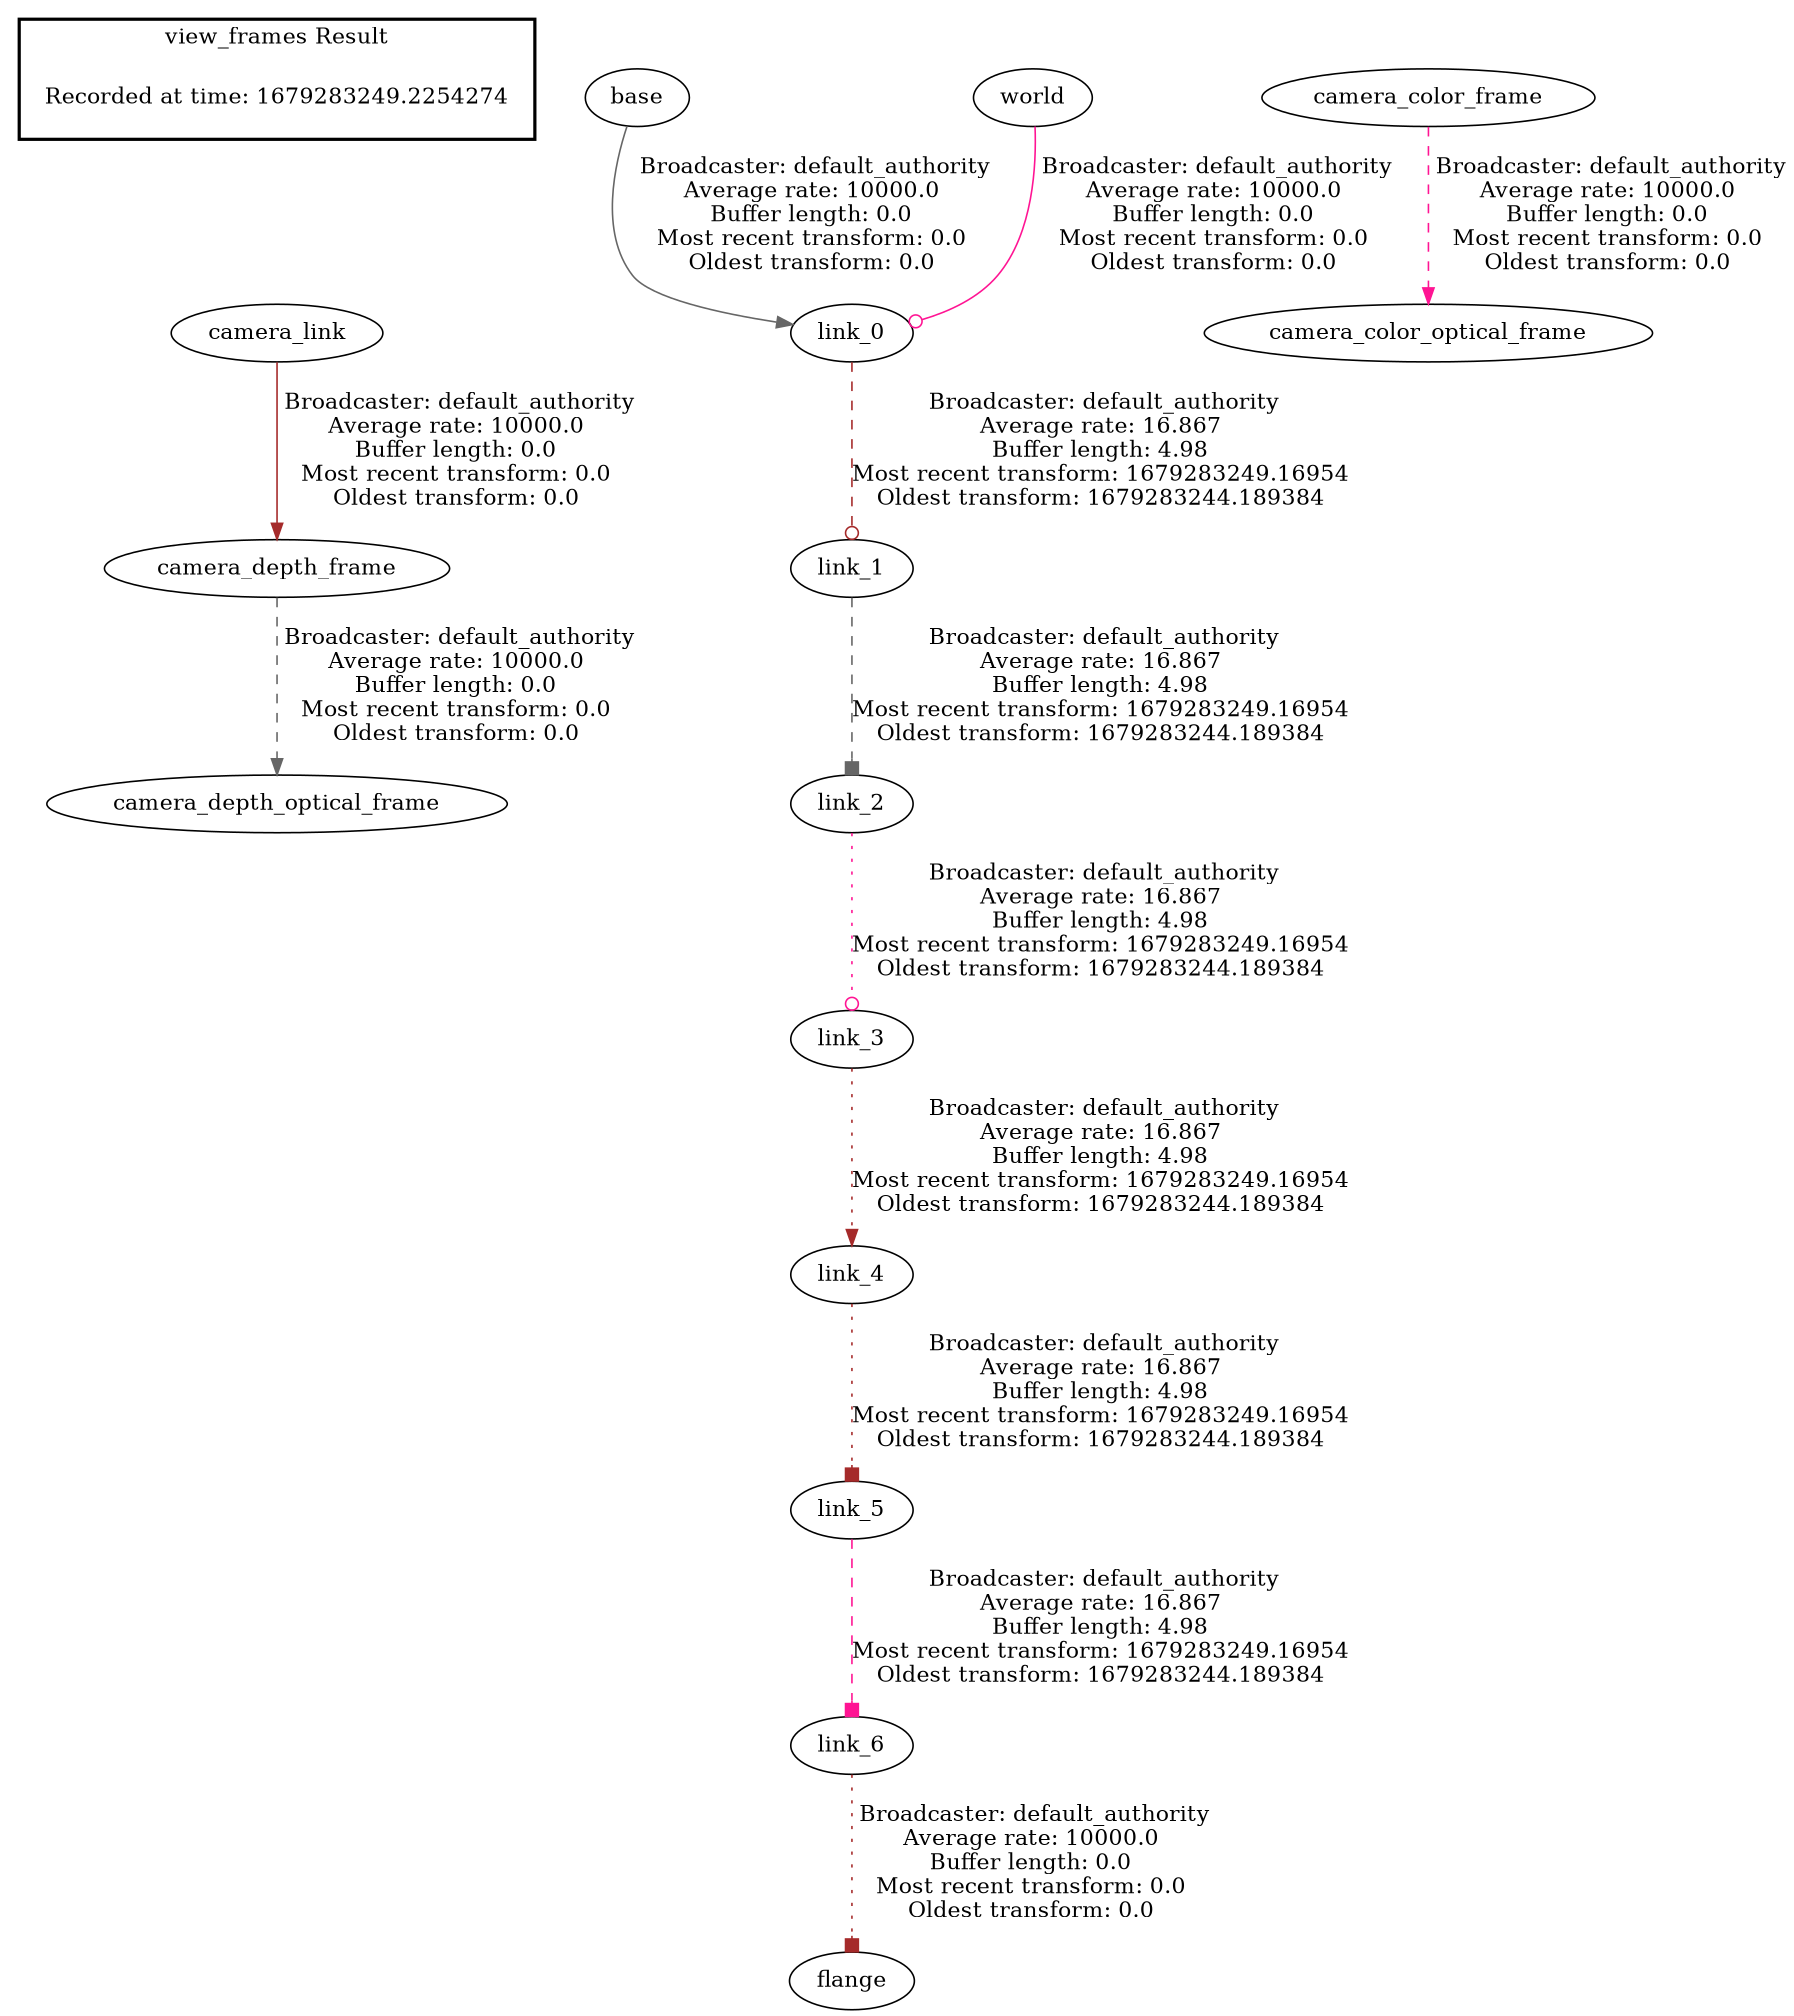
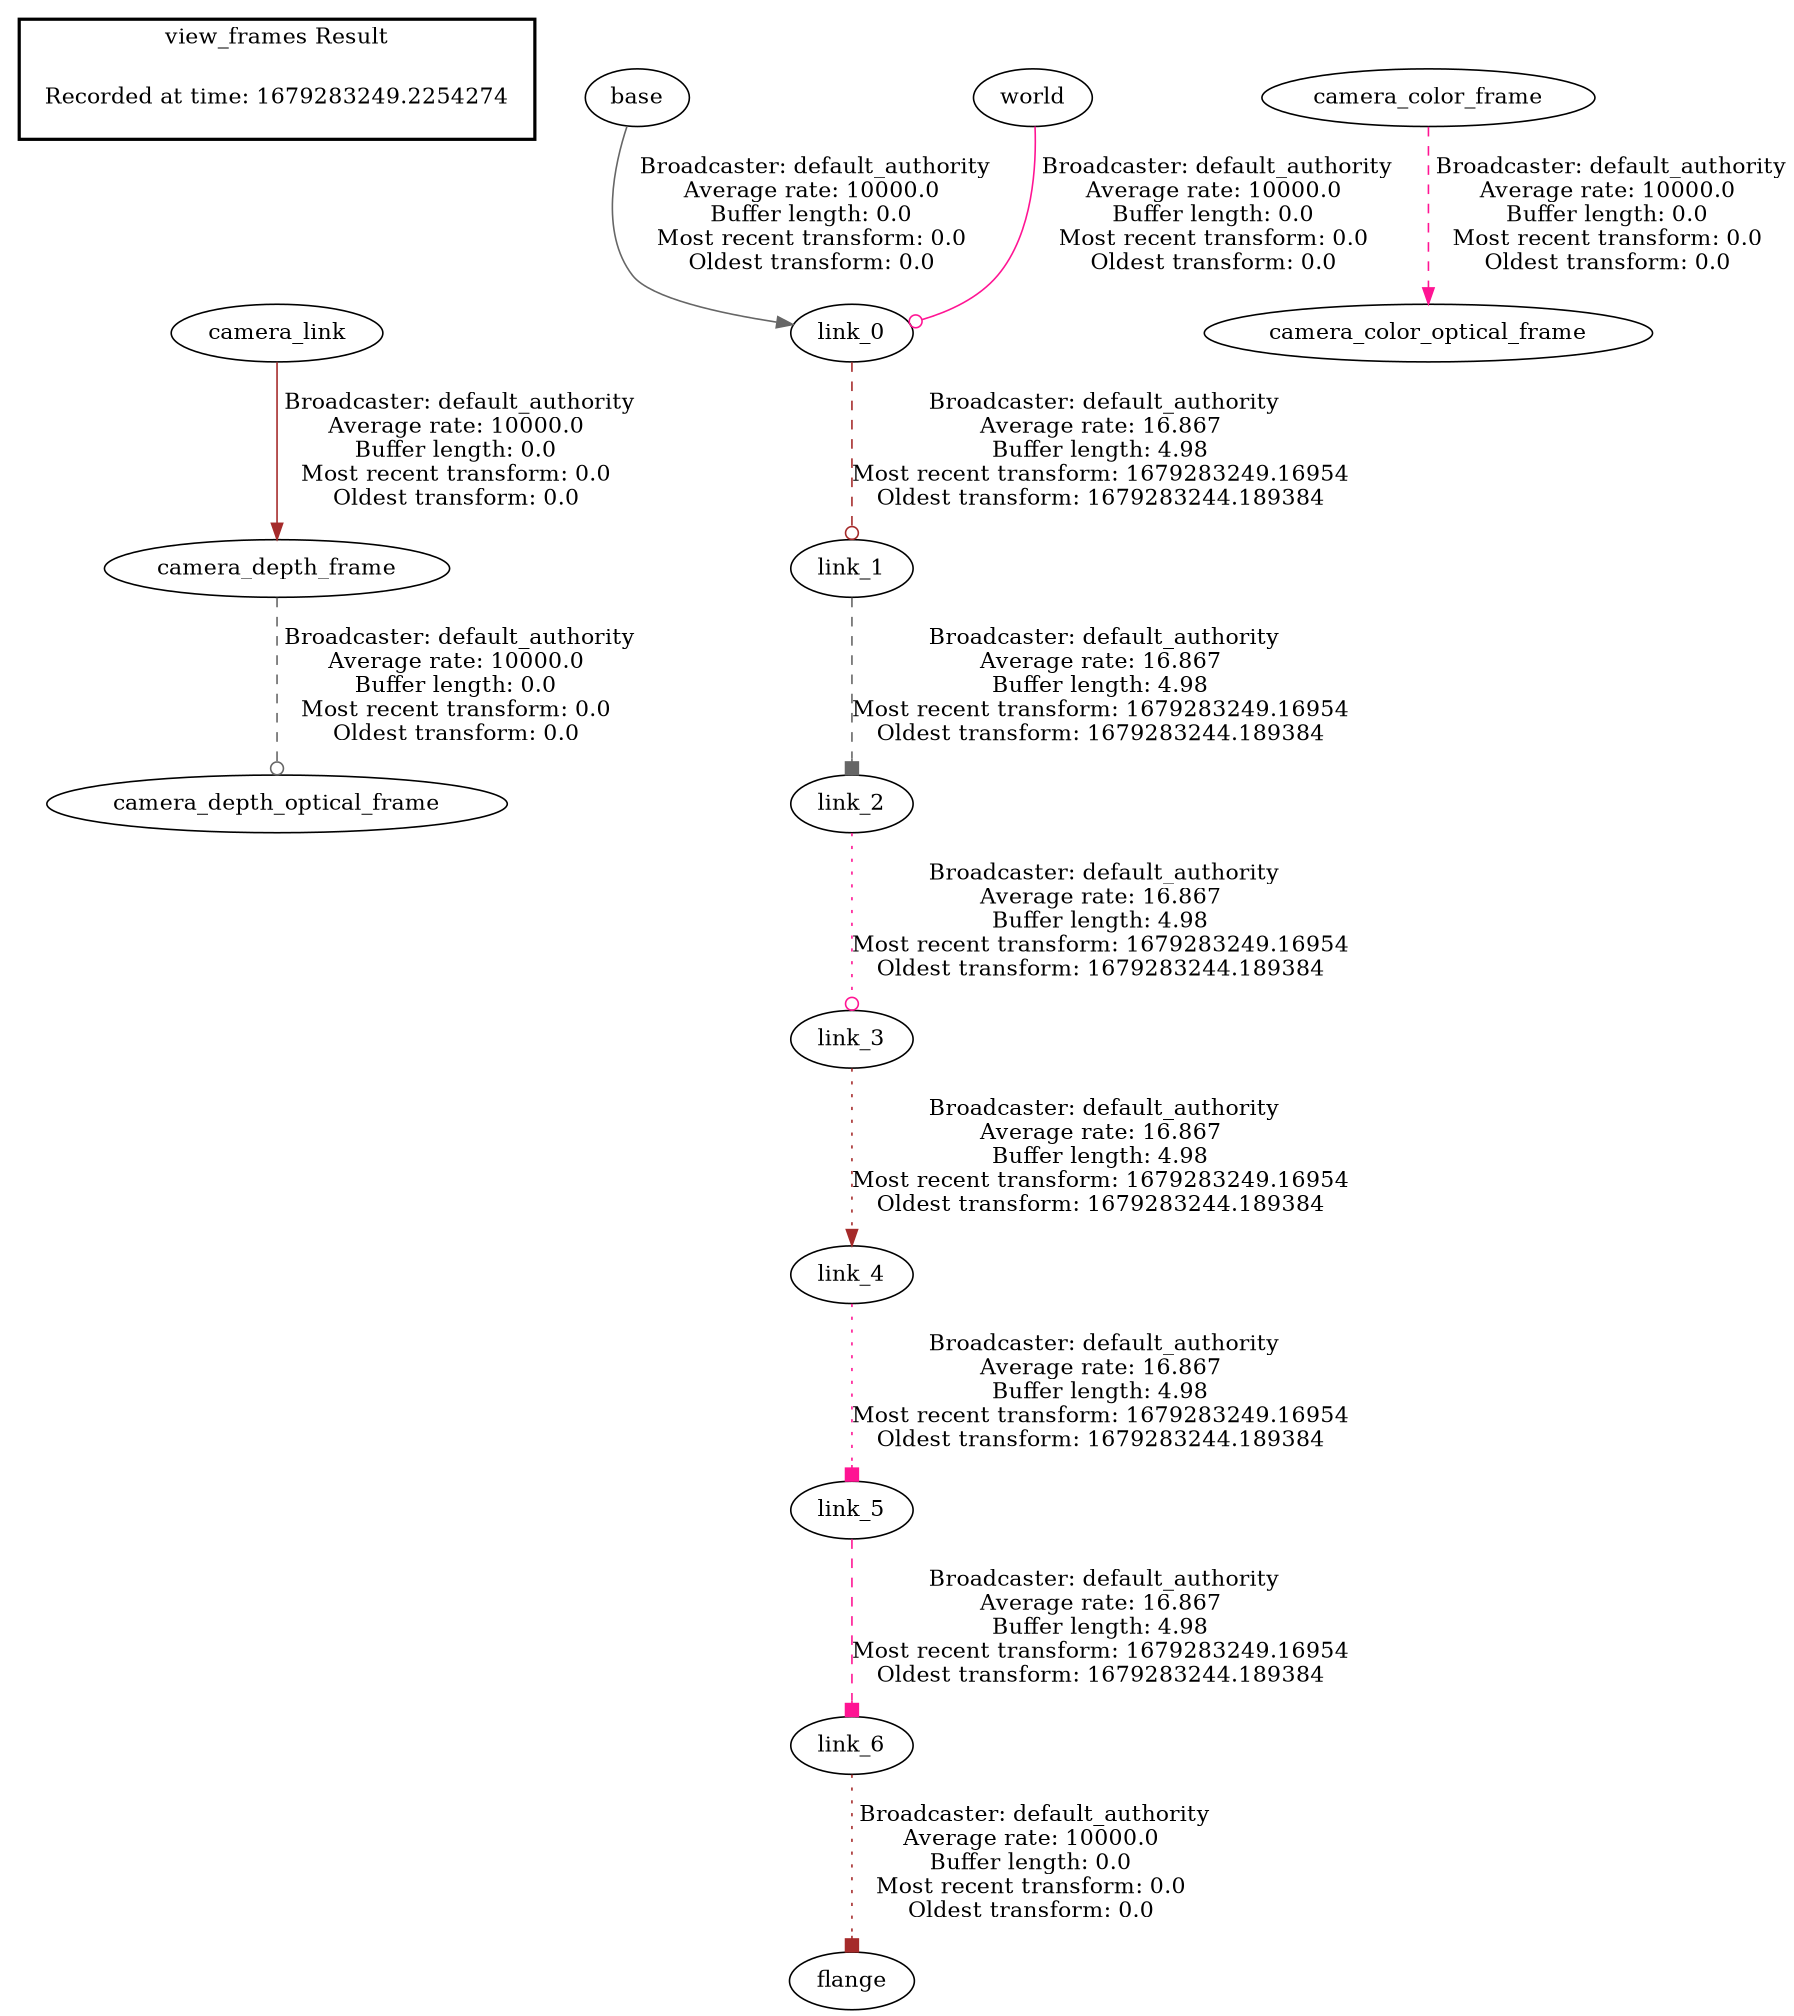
edge "camera_depth_frame" -> "camera_depth_optical_frame": arrowhead normal -> odot
edge "link_4" -> "link_5": color brown -> deeppink
